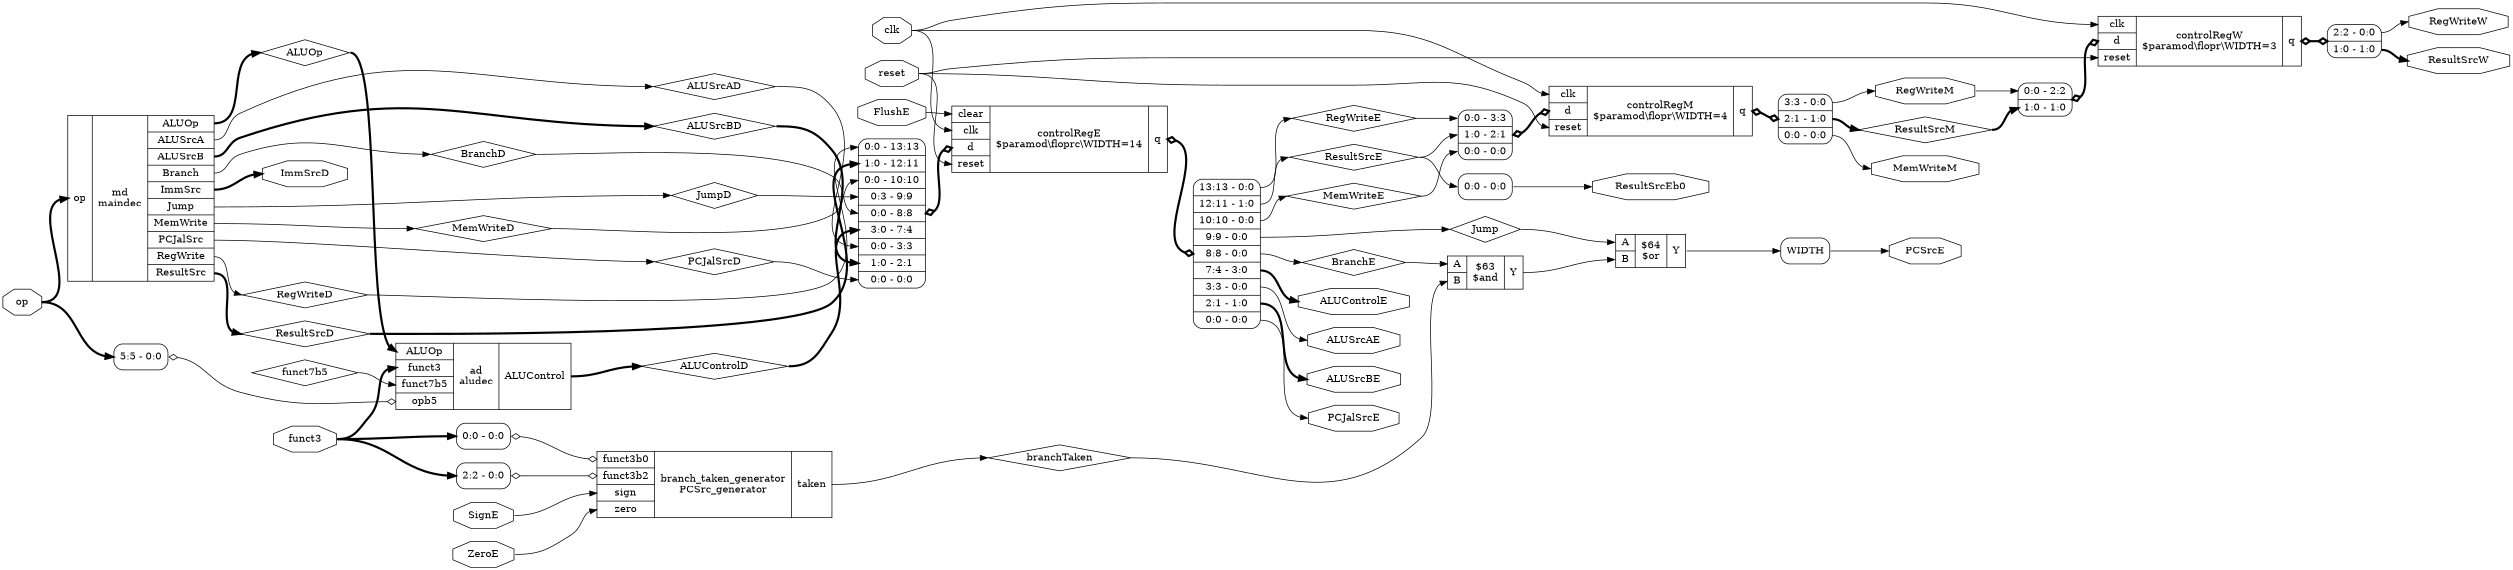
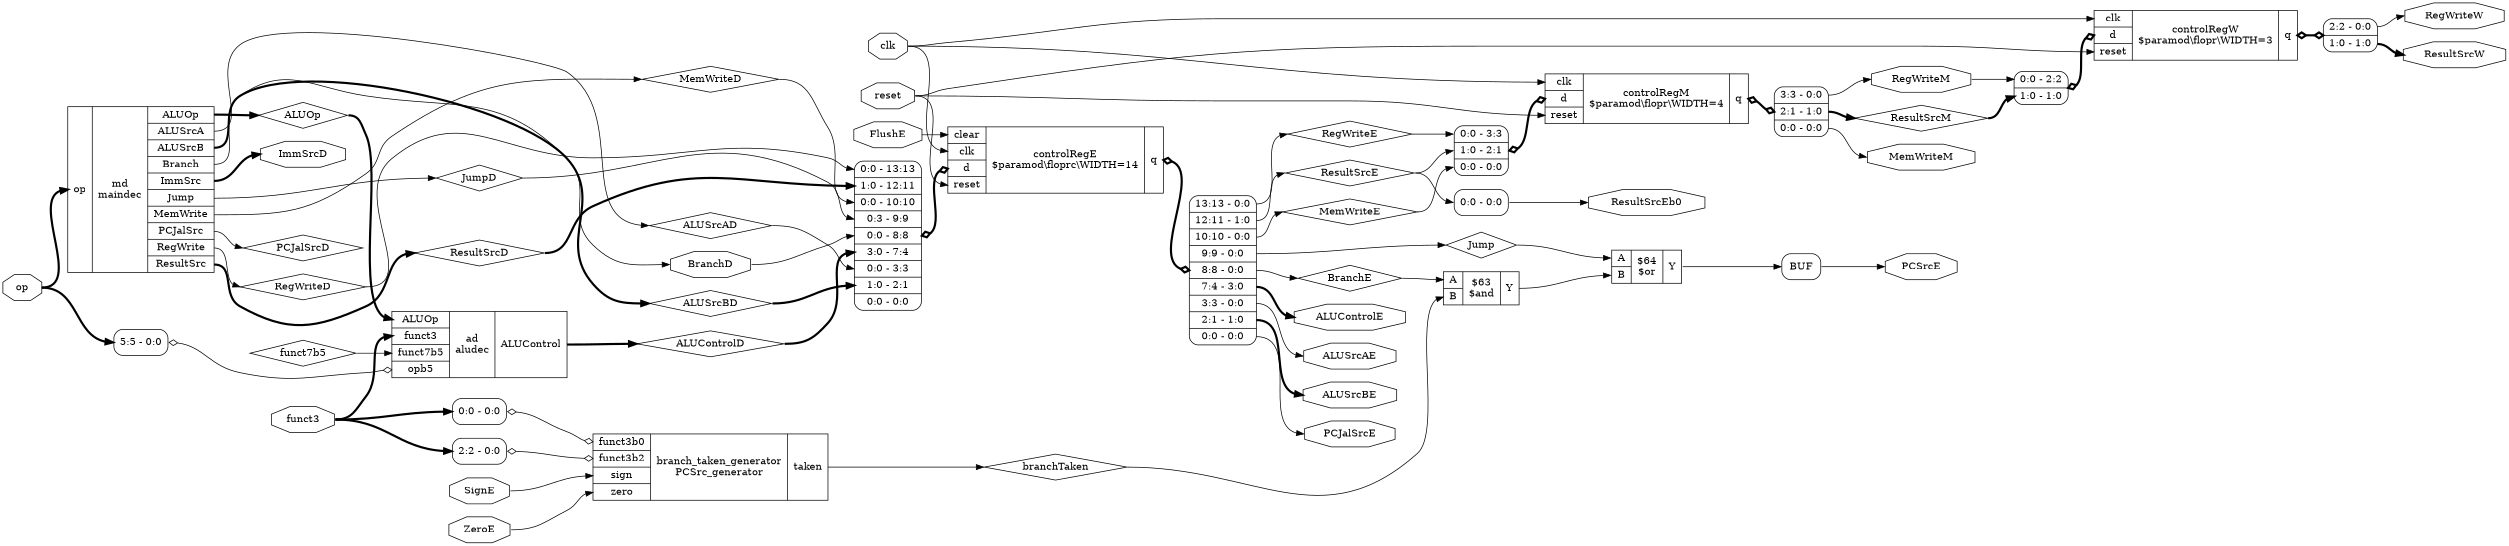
node "BranchD": shape diamond -> octagon
node "WIDTH": label "WIDTH" -> "BUF"
edge "PCJalSrcD" -> "0:0 - 13:13": removed
